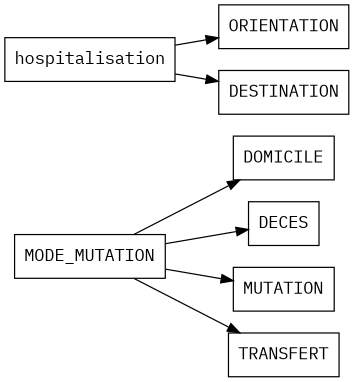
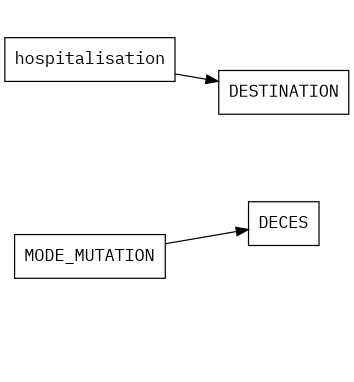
node "ORIENTATION": removed
node "DOMICILE": removed
node "MUTATION": removed
node "TRANSFERT": removed
